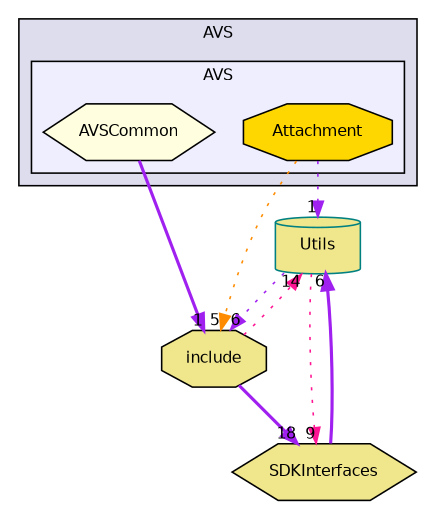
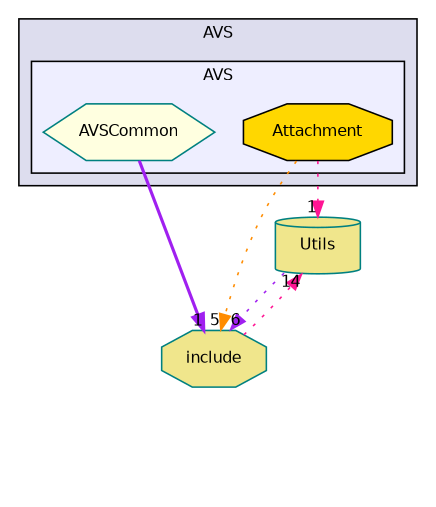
node "AVSCommon": color black -> teal
edge "Attachment" -> "Utils": color purple -> deeppink
node "include": color black -> teal
node "SDKInterfaces": removed
